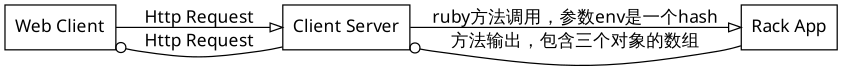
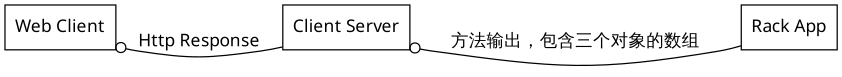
edge "Web Client" -> "Client Server": removed, label "Http Request"
edge "Client Server" -> "Rack App": removed, label "ruby方法调用，参数env是一个hash"
edge "Client Server" -> "Web Client": label "Http Request" -> "Http Response"
